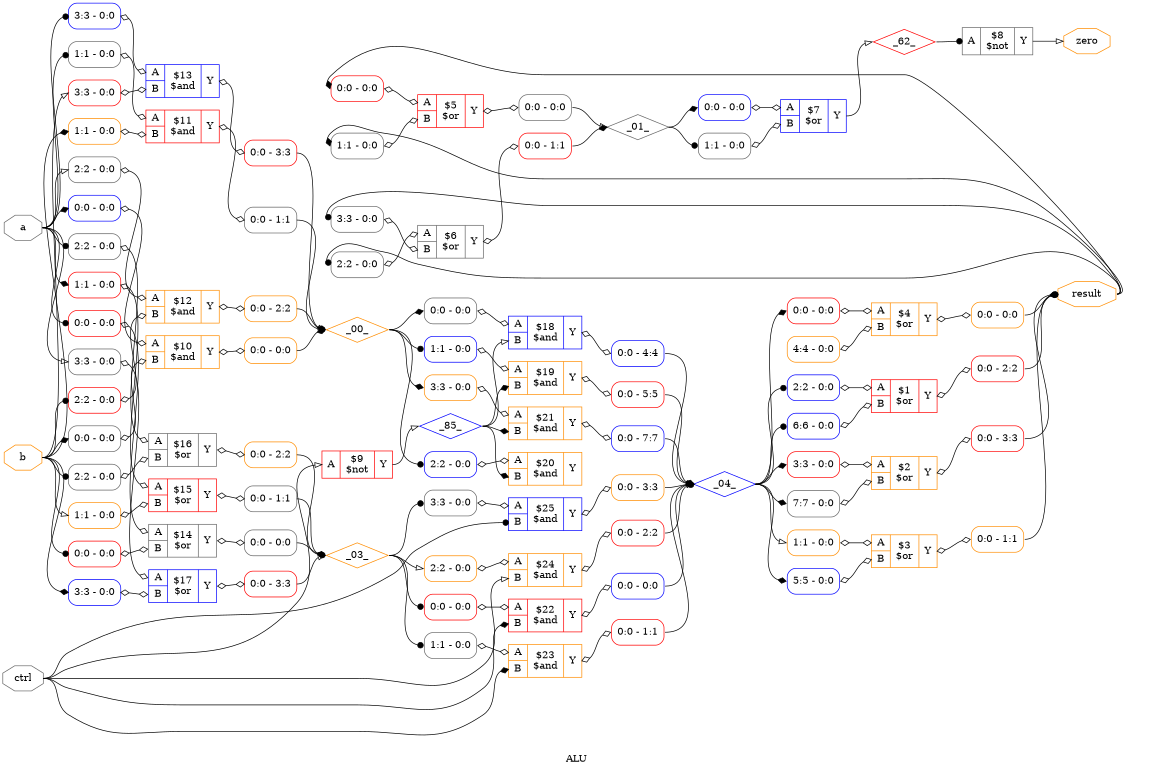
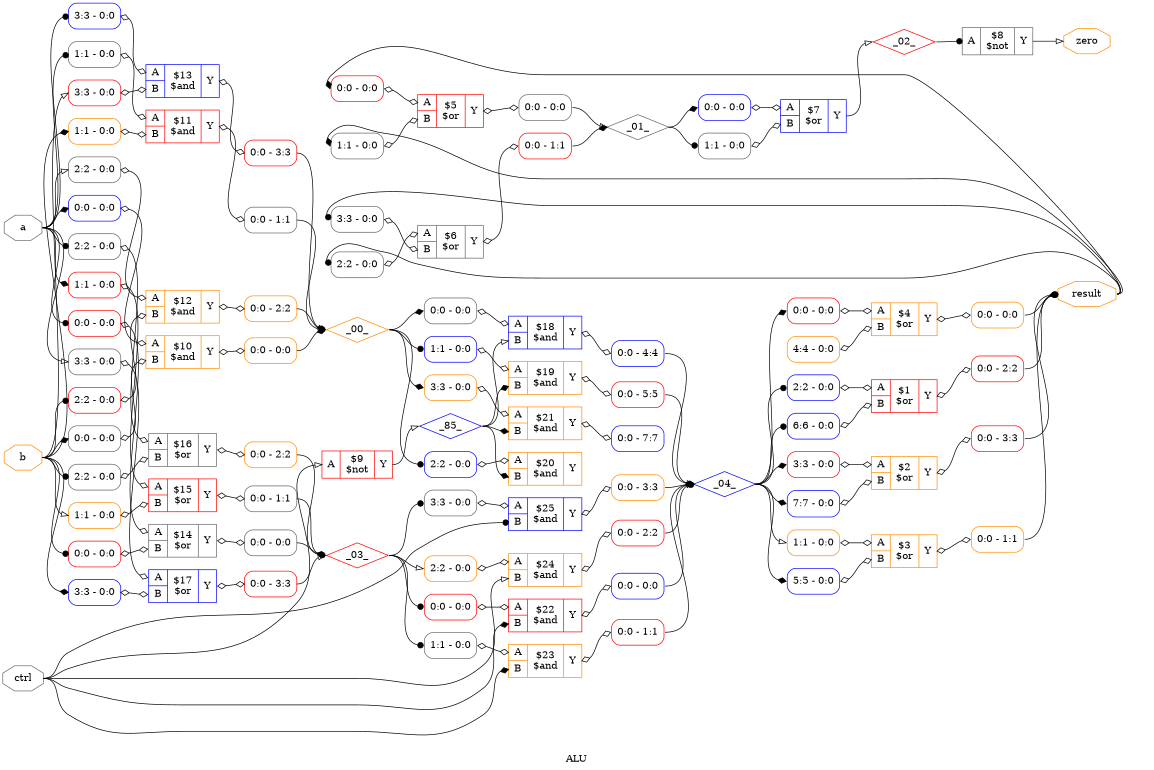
node "_62_": label "_62_" -> "_02_"
edge "0:0 - 7:7" -> "_04_": removed
node "7:7 - 0:0": color gray40 -> blue
node "_03_": color darkorange -> red
